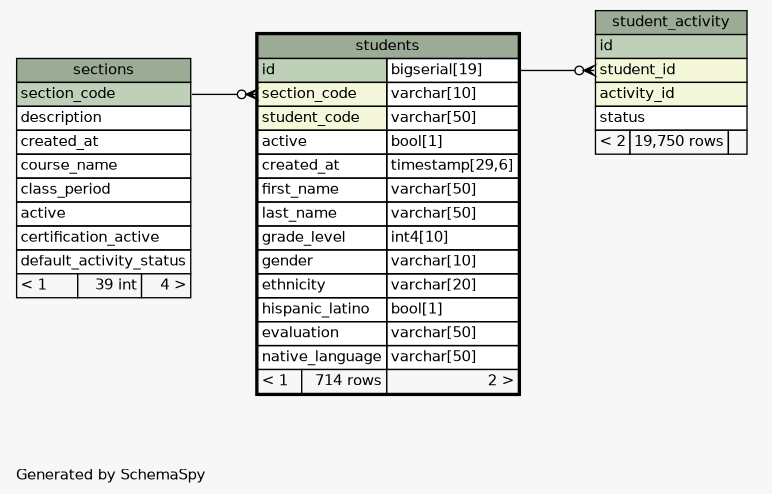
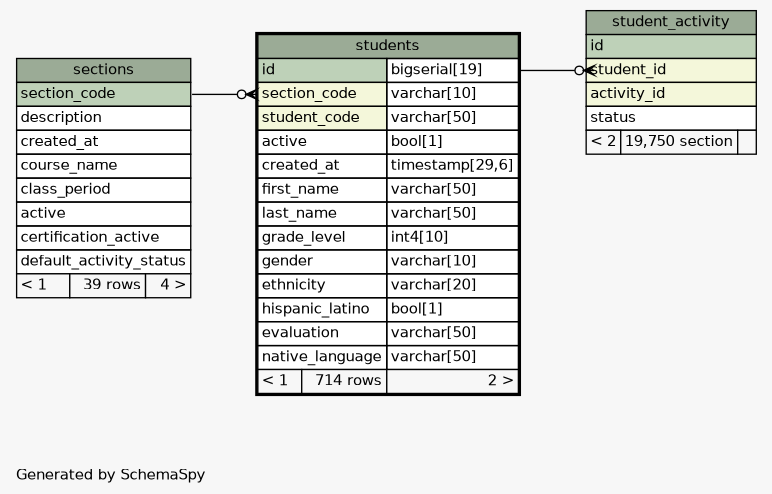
node "student_activity": text "19,750 rows" -> "19,750 section"
node "sections": text "39 int" -> "39 rows"
